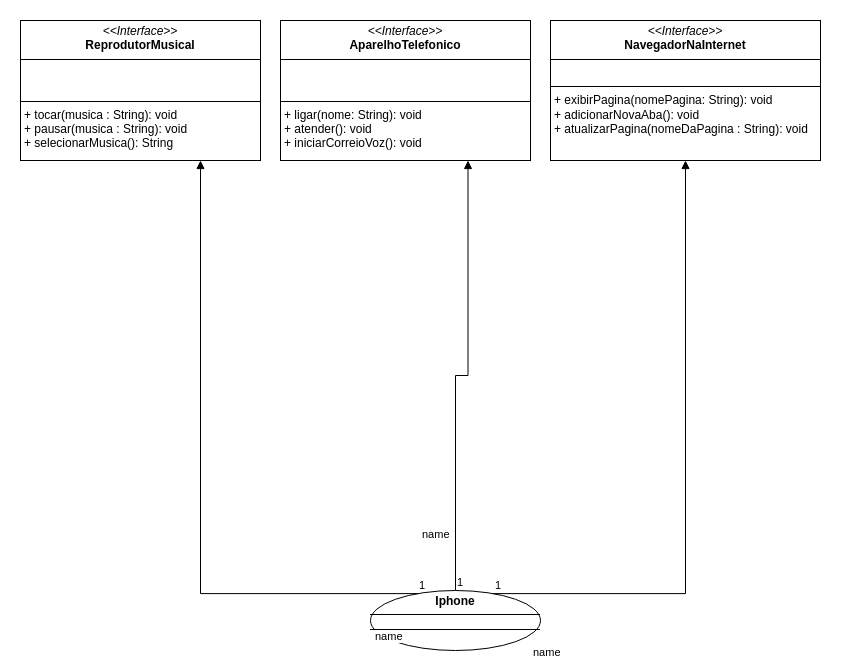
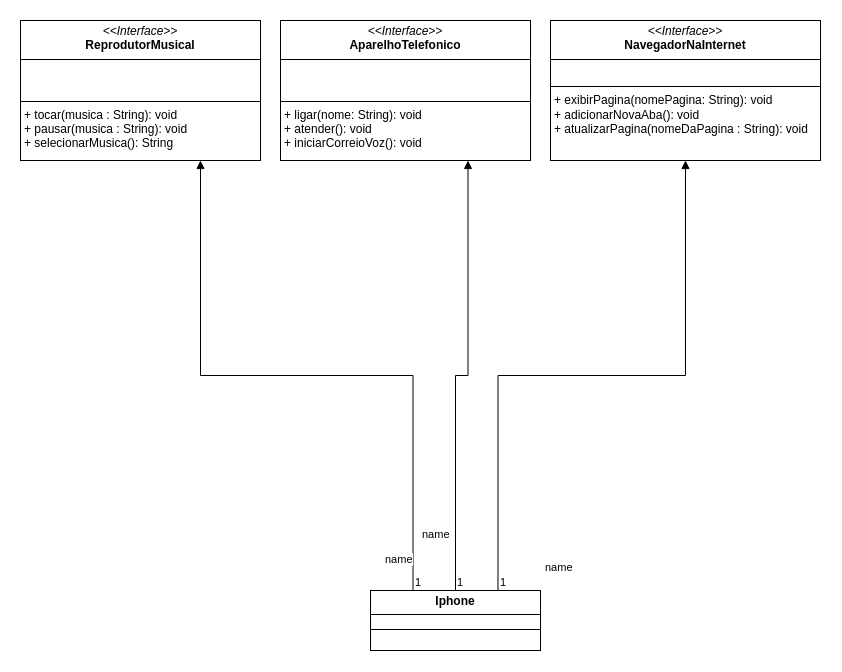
node "Iphone": shape ellipse -> rectangle
